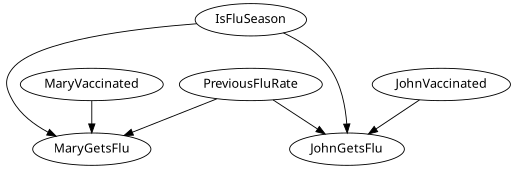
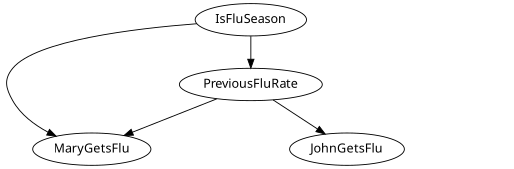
edge "IsFluSeason" -> "JohnGetsFlu": now "IsFluSeason" -> "PreviousFluRate"
node "MaryVaccinated": removed
node "JohnVaccinated": removed
